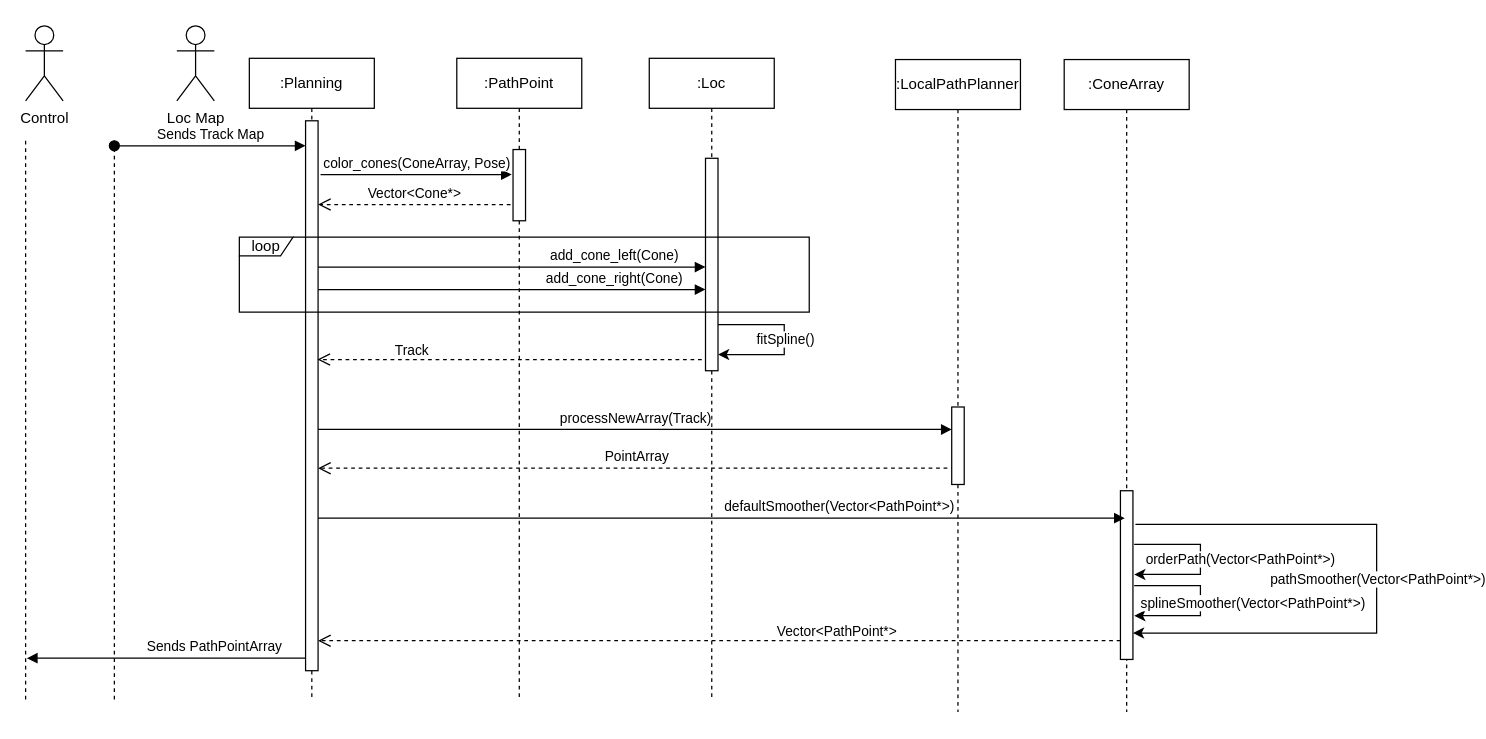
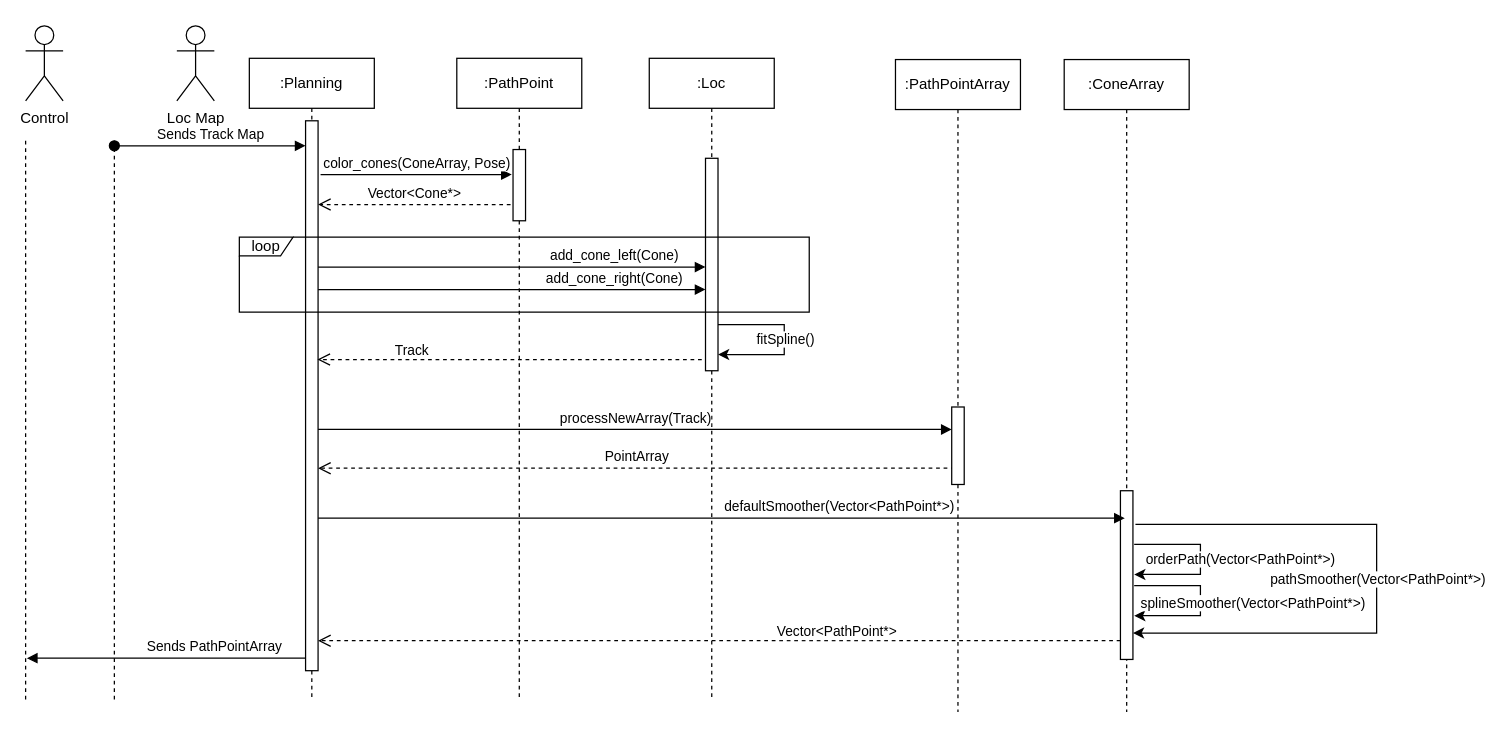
node ":LocalPathPlanner": label ":LocalPathPlanner" -> ":PathPointArray"
